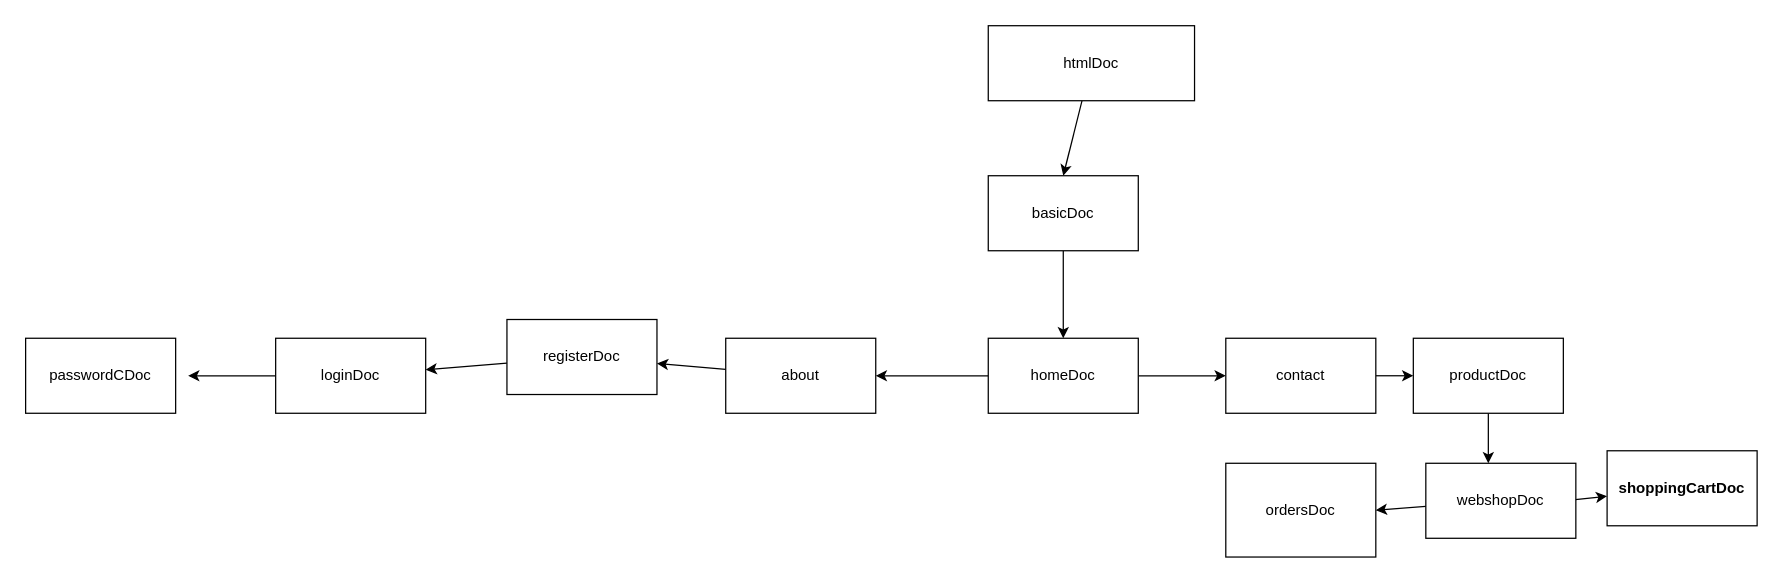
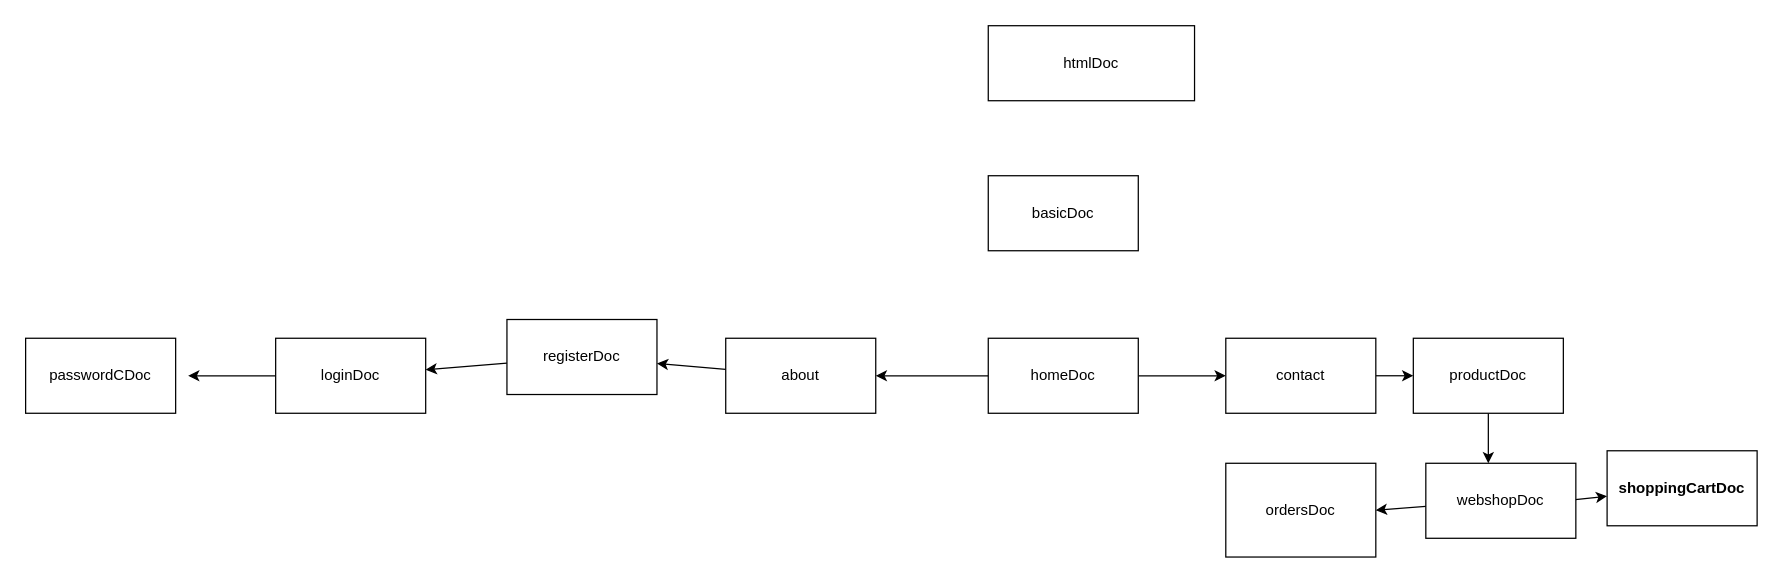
edge "htmlDoc" -> "basicDoc": removed
edge "basicDoc" -> "homeDoc": removed
